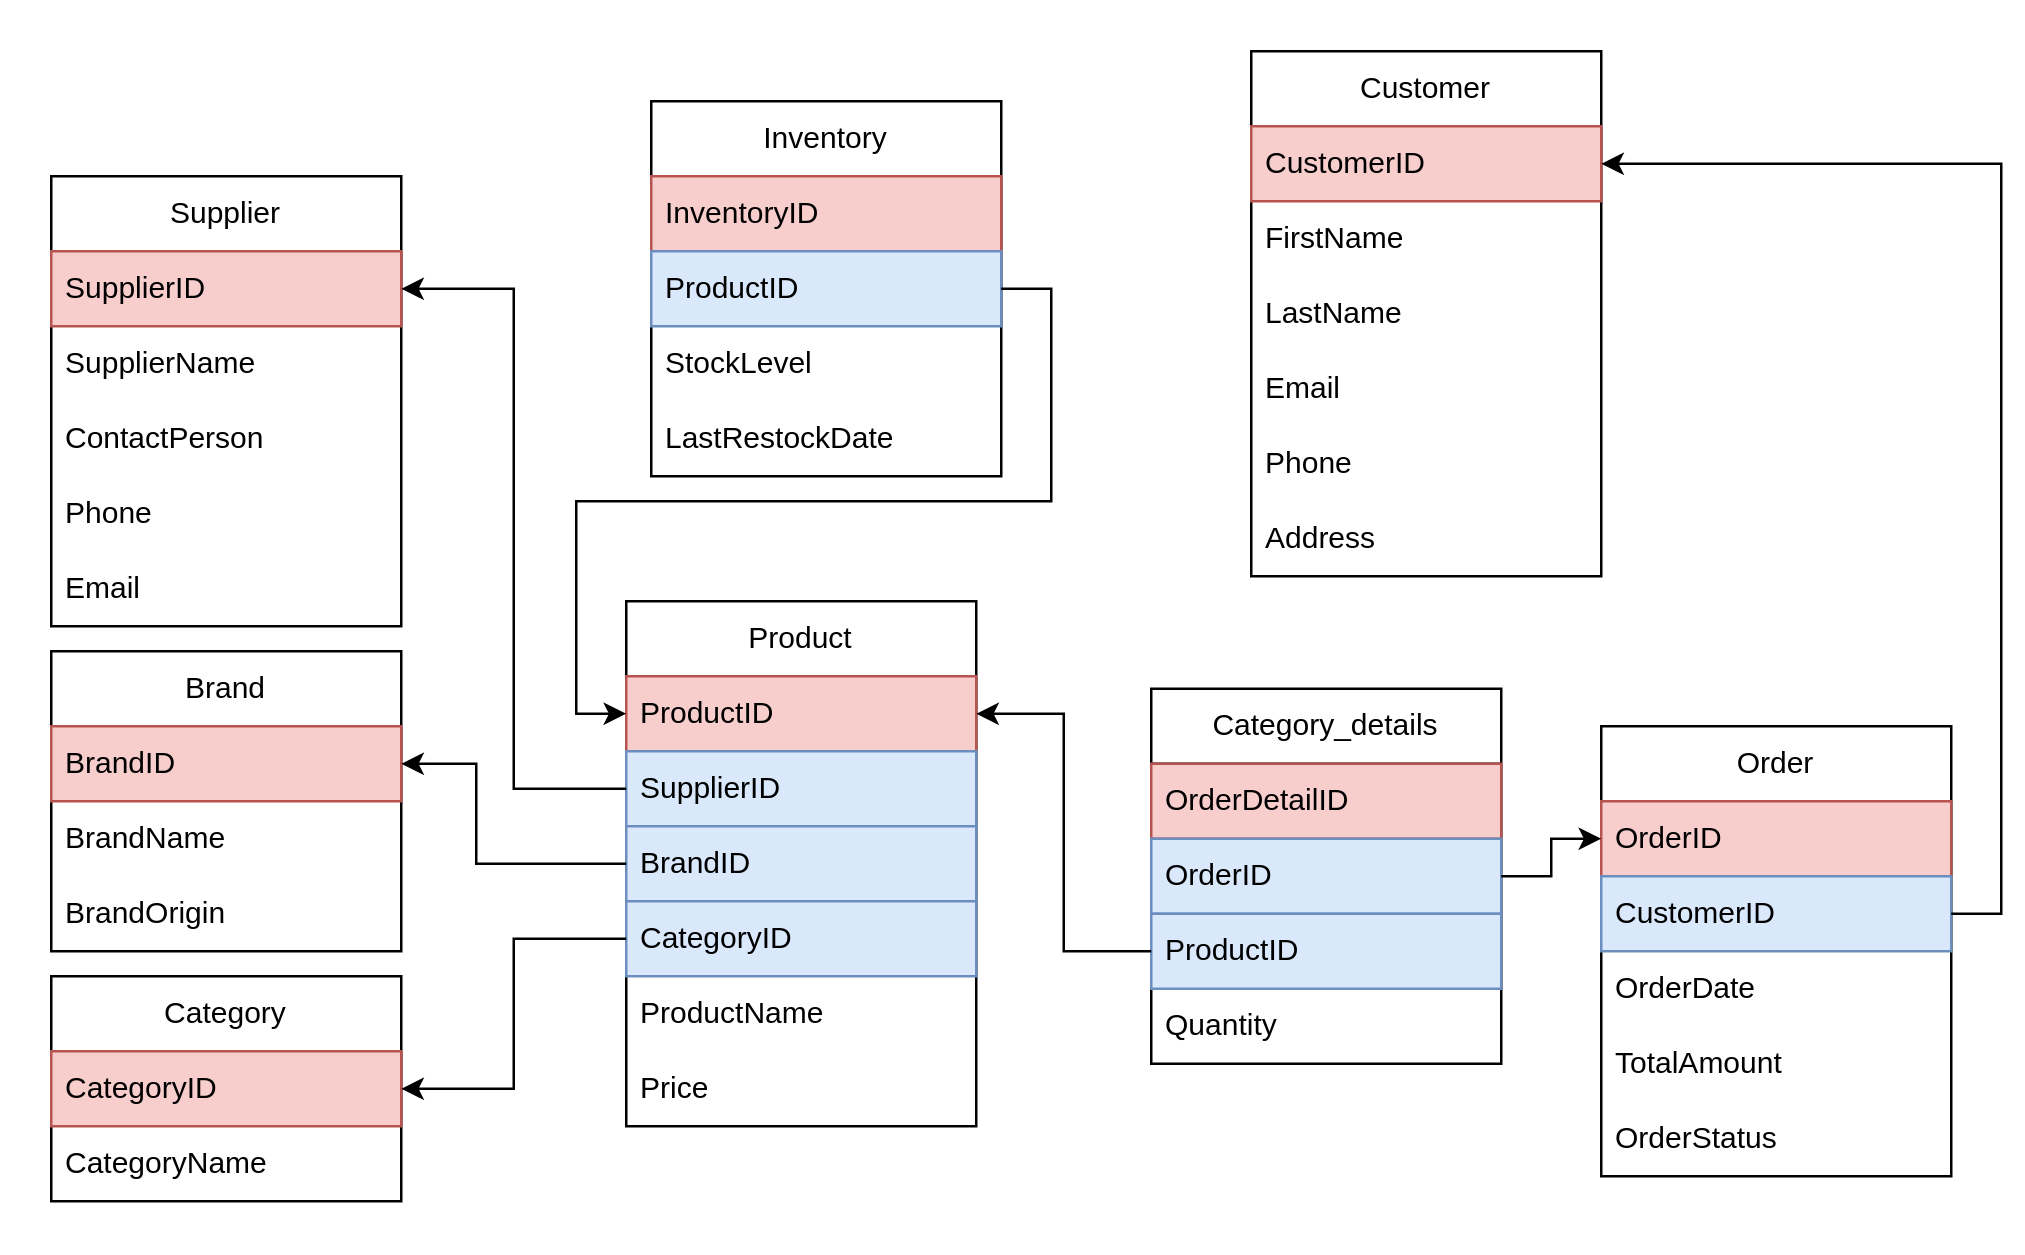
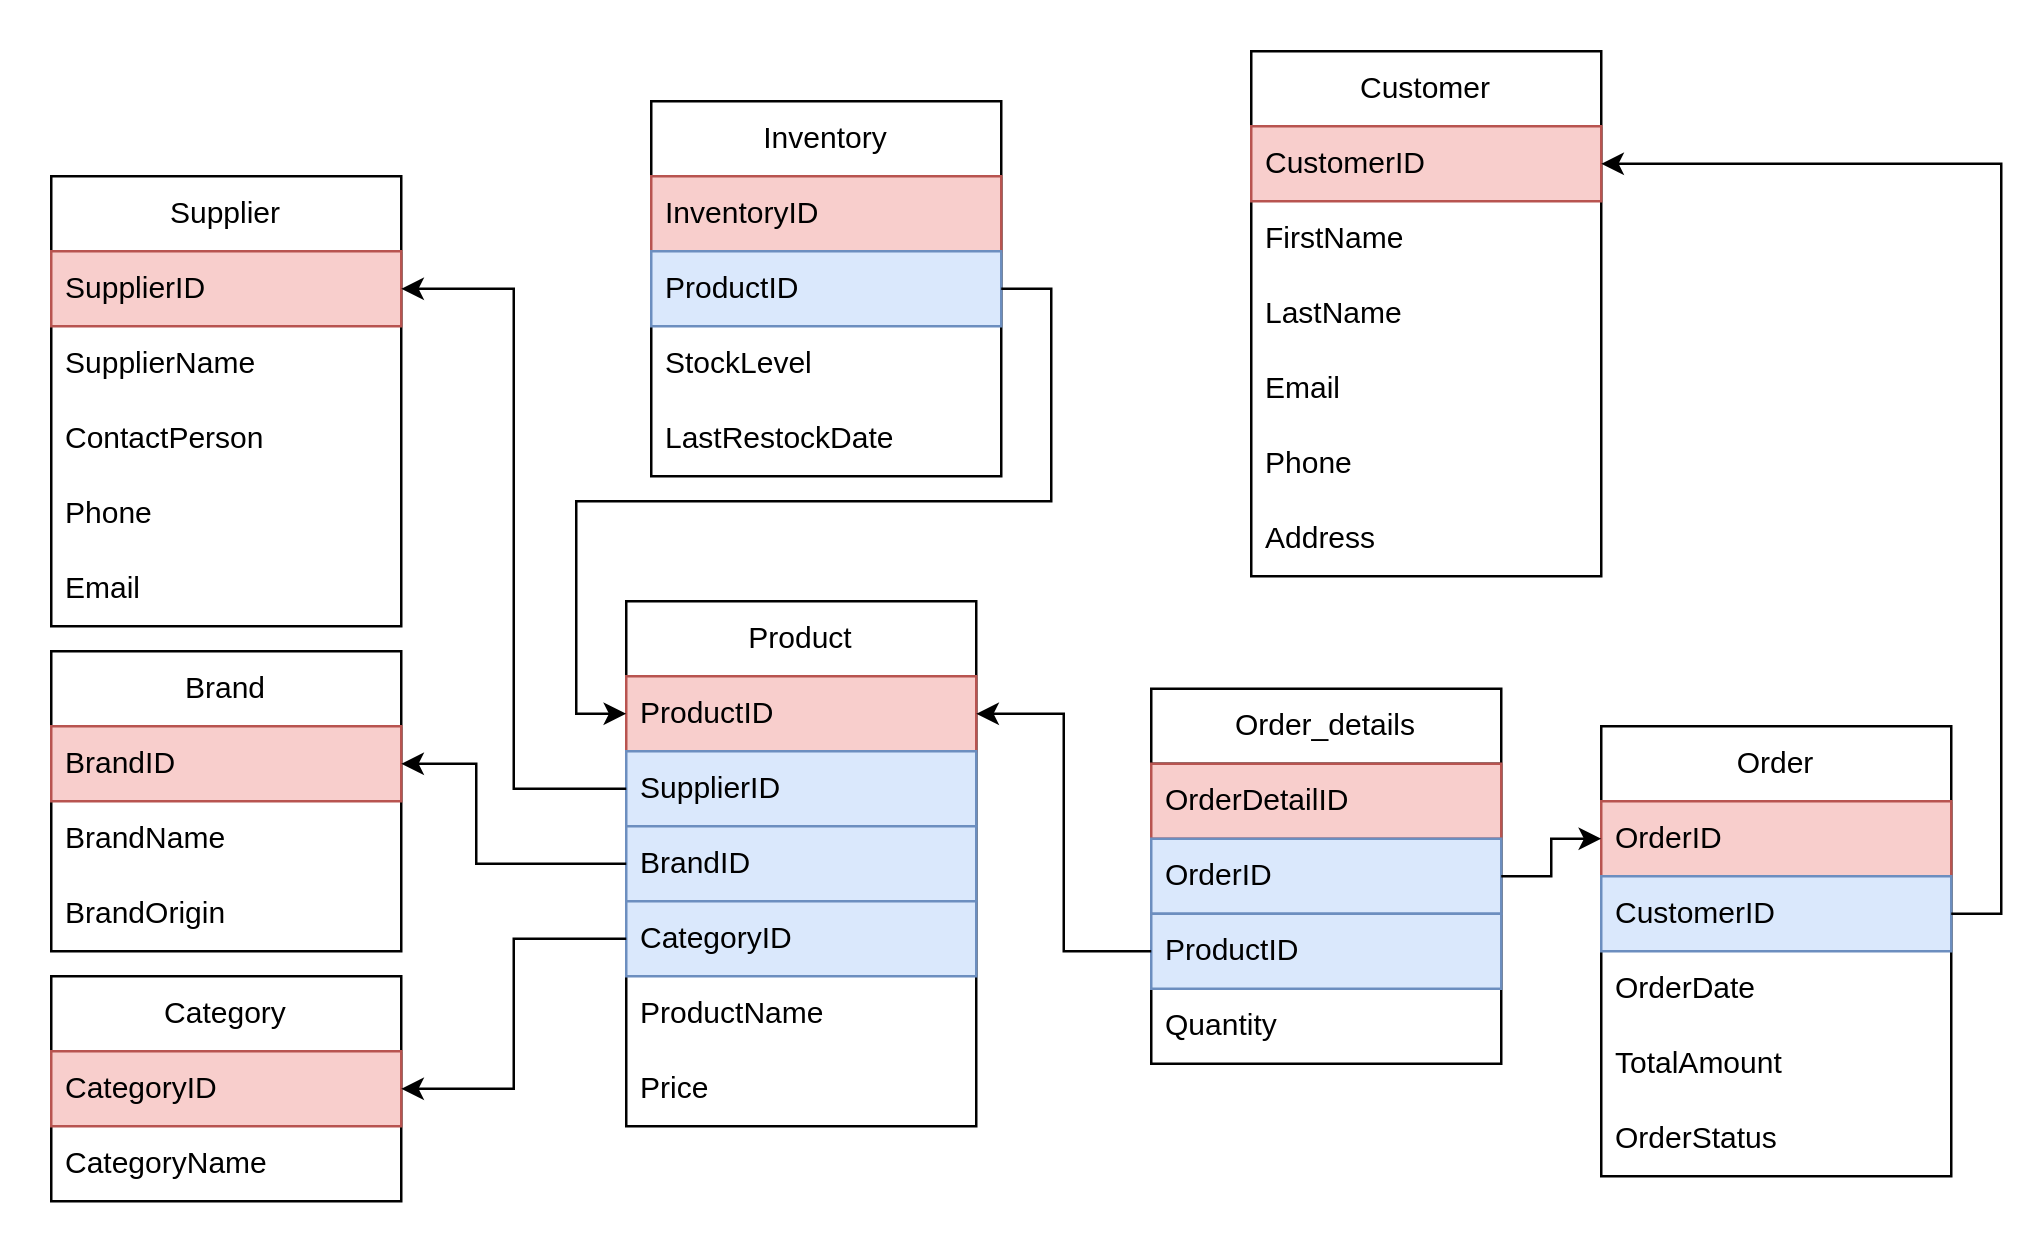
node "Category_details": label "Category_details" -> "Order_details"
